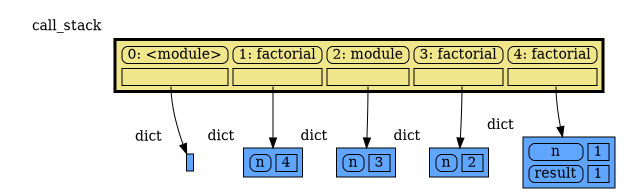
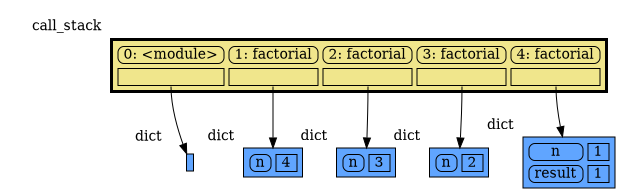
node "0: <module>": text "2: module" -> "2: factorial"
